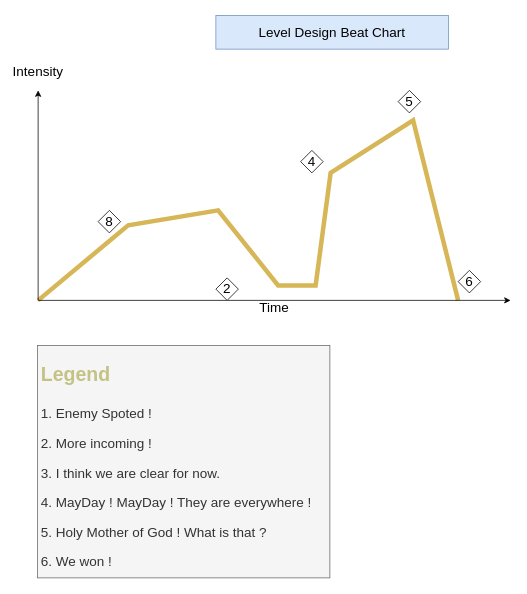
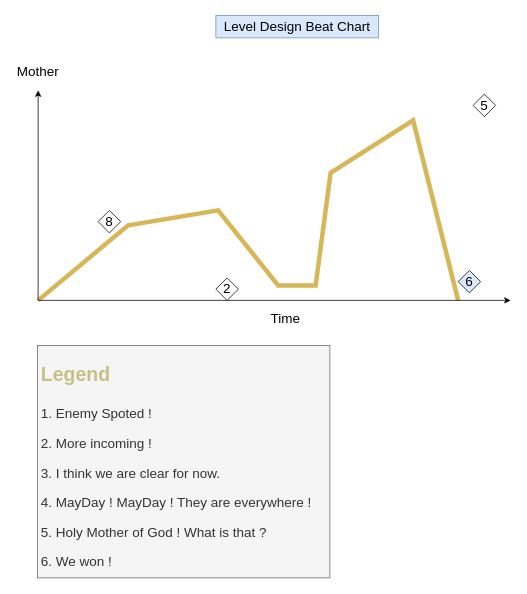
node "Level Design Beat Chart": size 233x34 -> 163x23
node "Intensity": label "Intensity" -> "Mother"
node "5": moved (409, 102) -> (484, 105)
node "4": removed
node "6": fillcolor #ffffff -> #dae8fc
node "Time": moved (274, 308) -> (285, 319)
